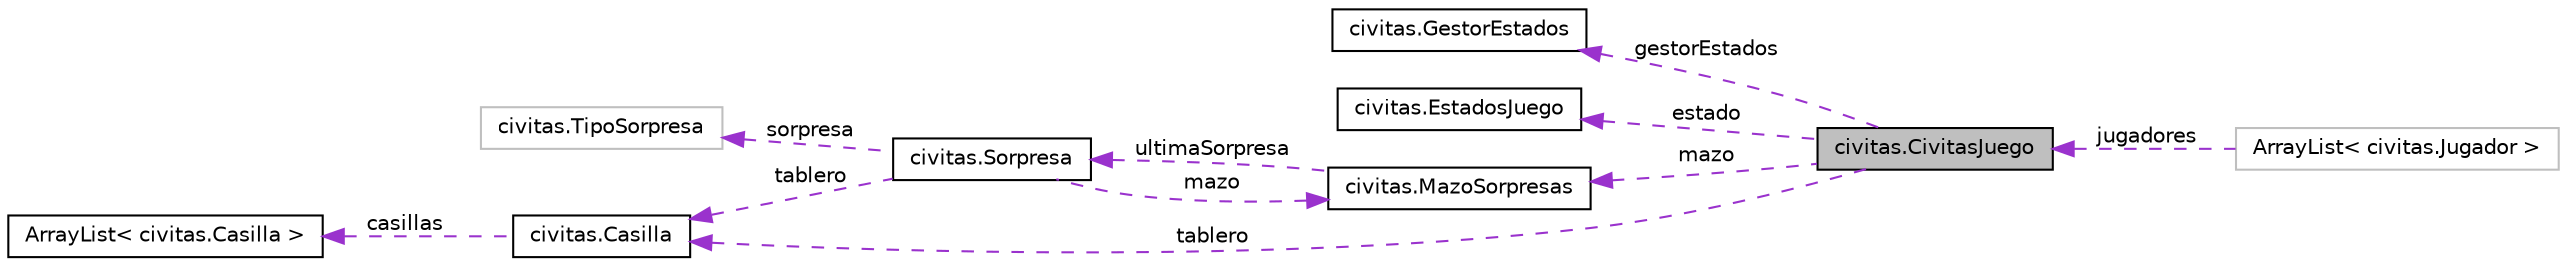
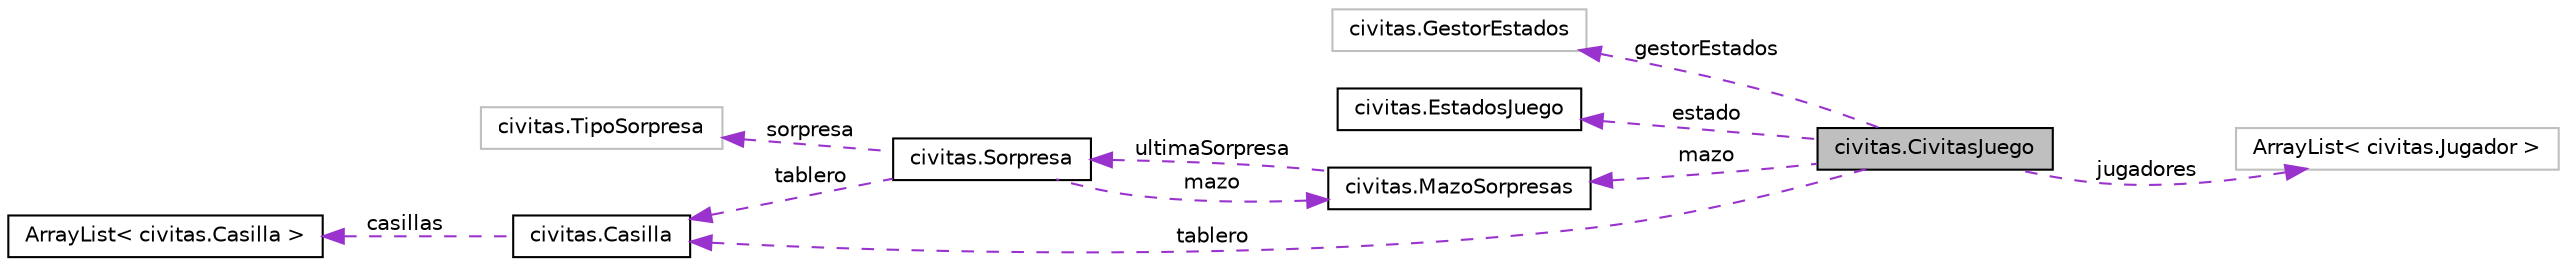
node "civitas.GestorEstados": color black -> grey75
edge "ArrayList< civitas.Jugador >" -> "civitas.CivitasJuego": reversed
